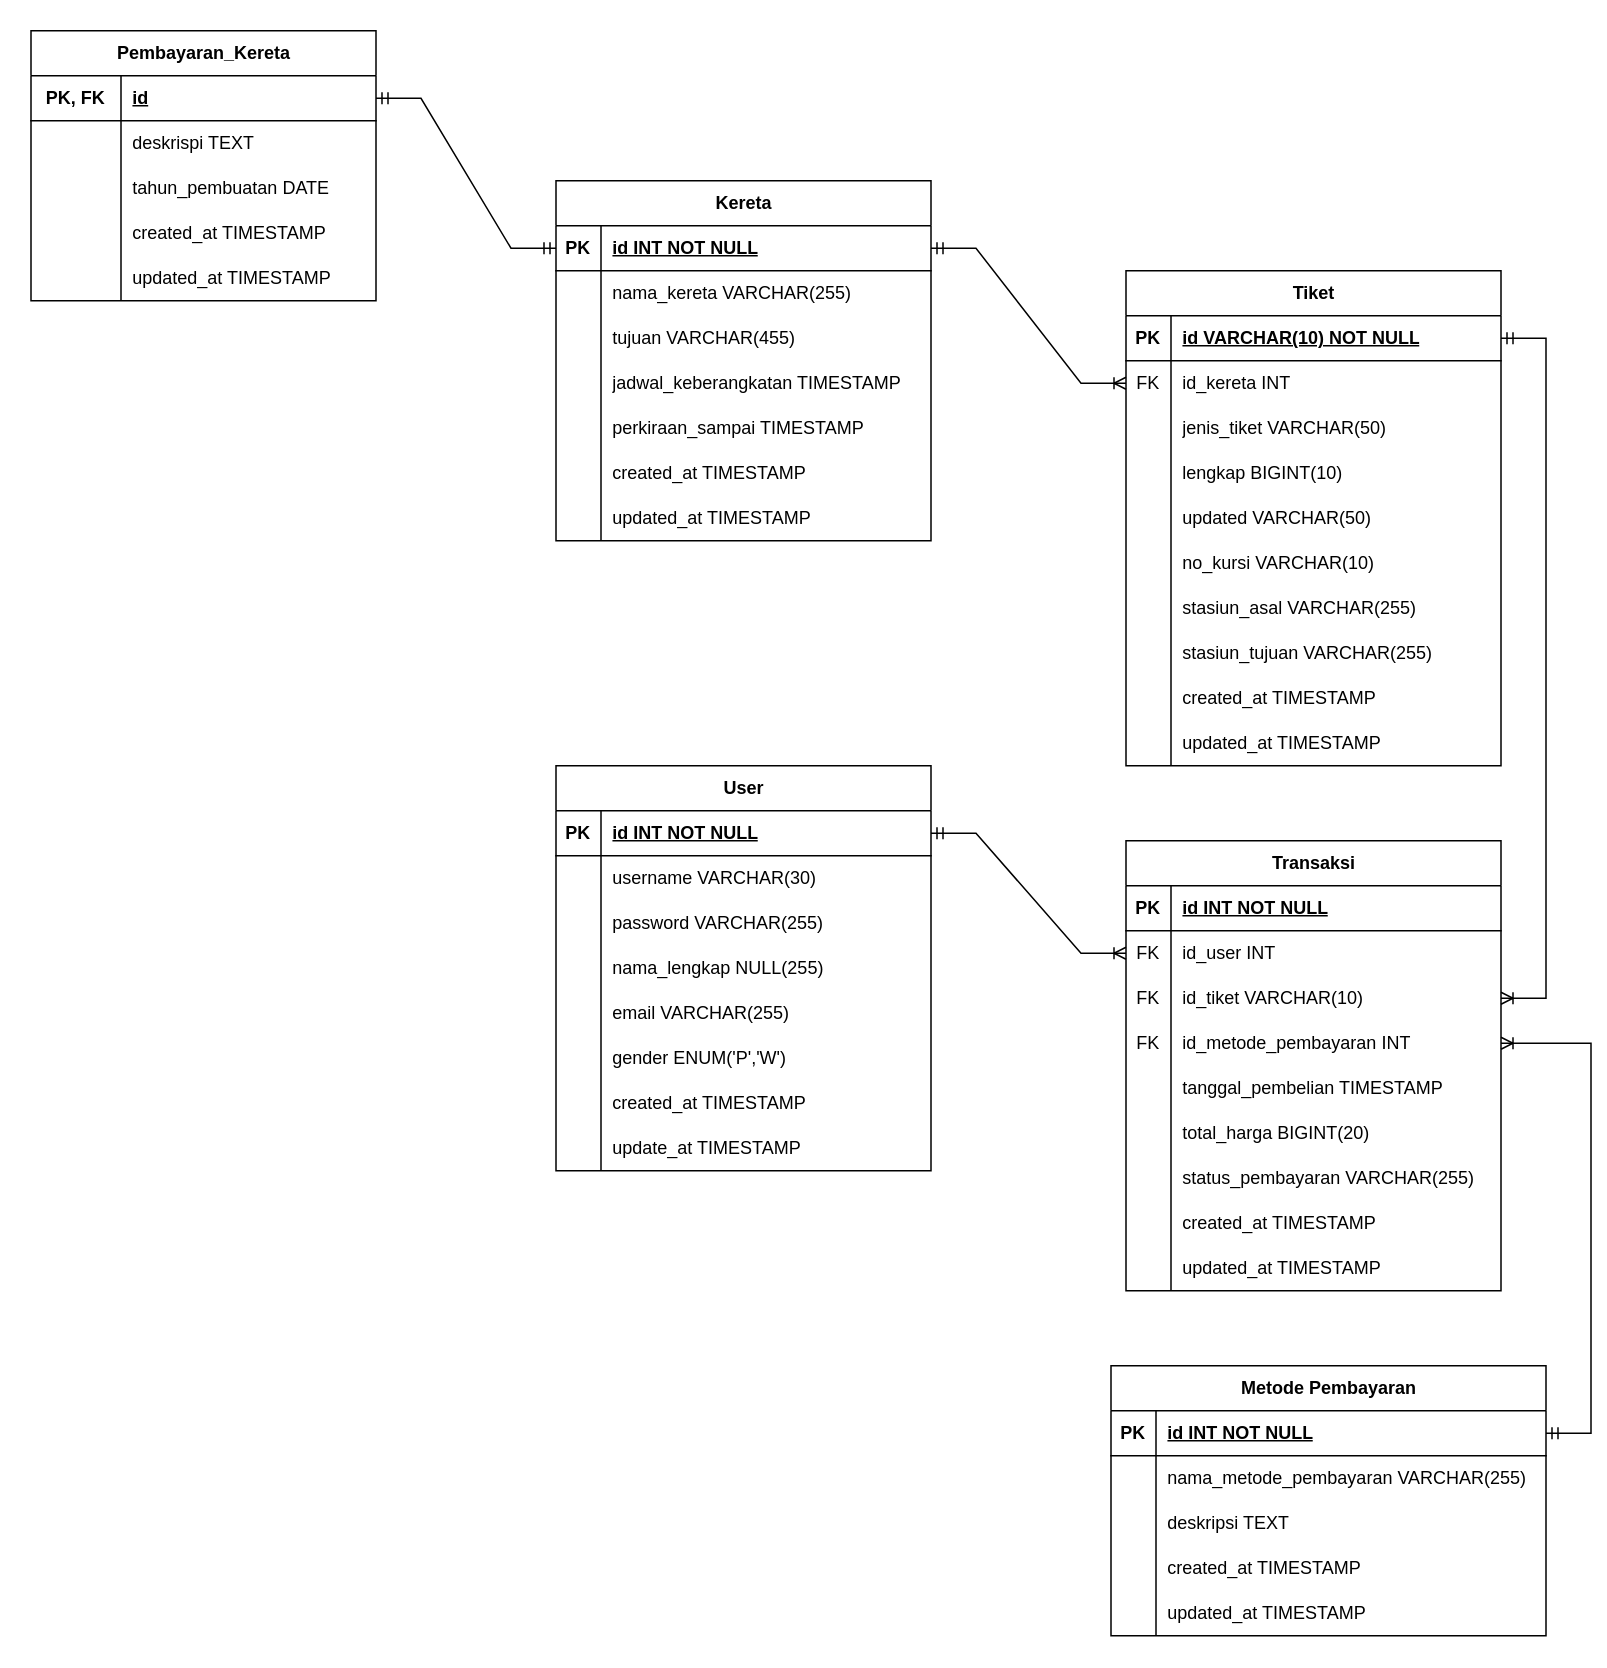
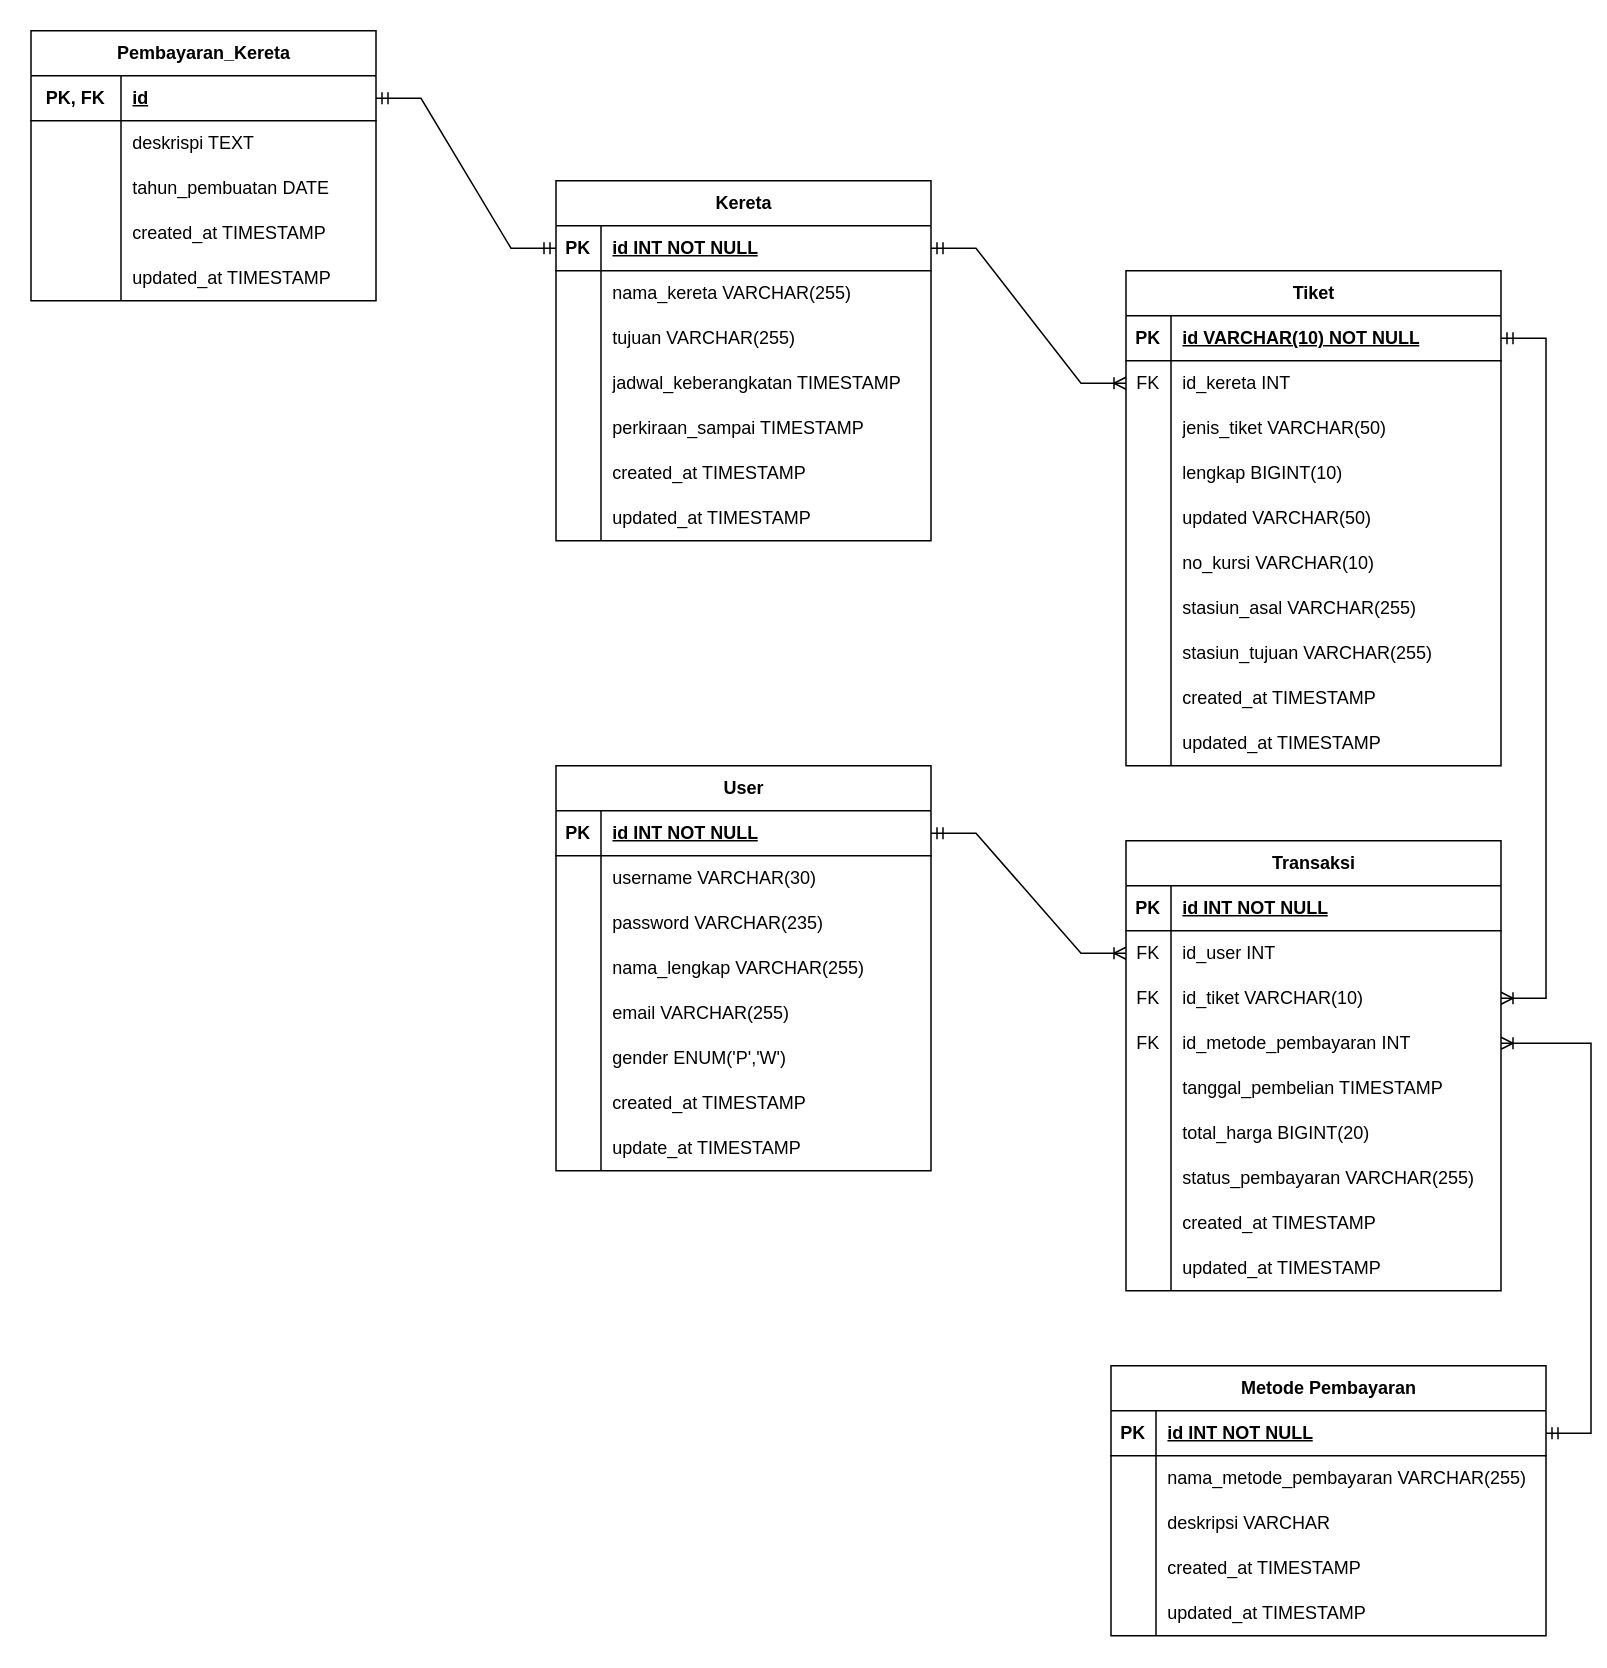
node "tujuan VARCHAR(455)": label "tujuan VARCHAR(455)" -> "tujuan VARCHAR(255)"
node "password VARCHAR(255)": label "password VARCHAR(255)" -> "password VARCHAR(235)"
node "nama_lengkap NULL(255)": label "nama_lengkap NULL(255)" -> "nama_lengkap VARCHAR(255)"
node "deskripsi TEXT": label "deskripsi TEXT" -> "deskripsi VARCHAR"
